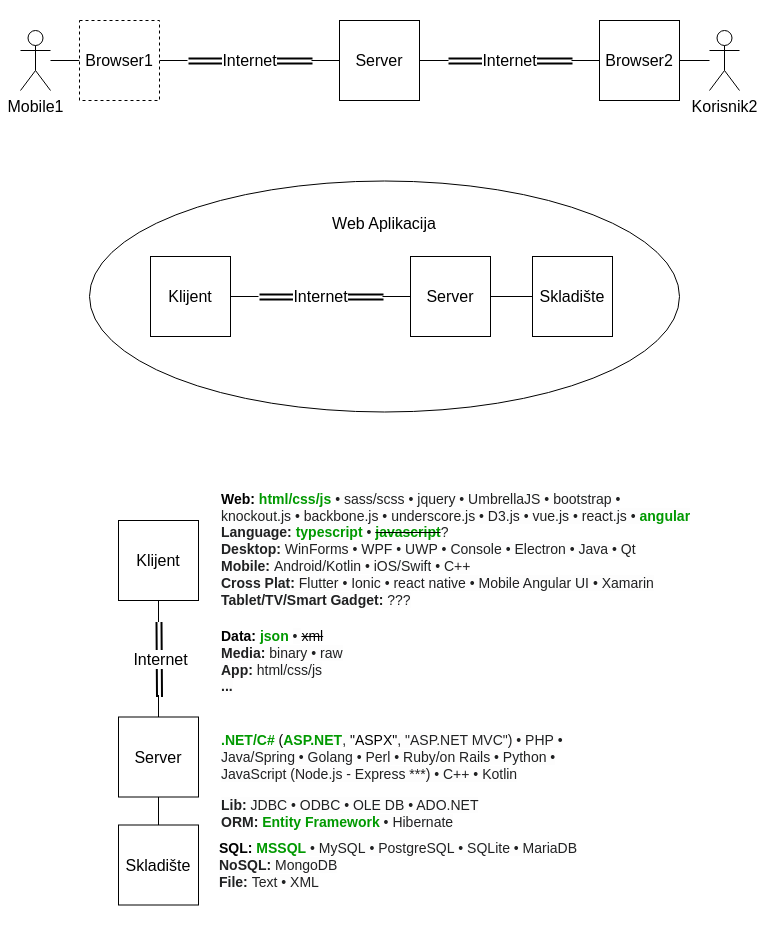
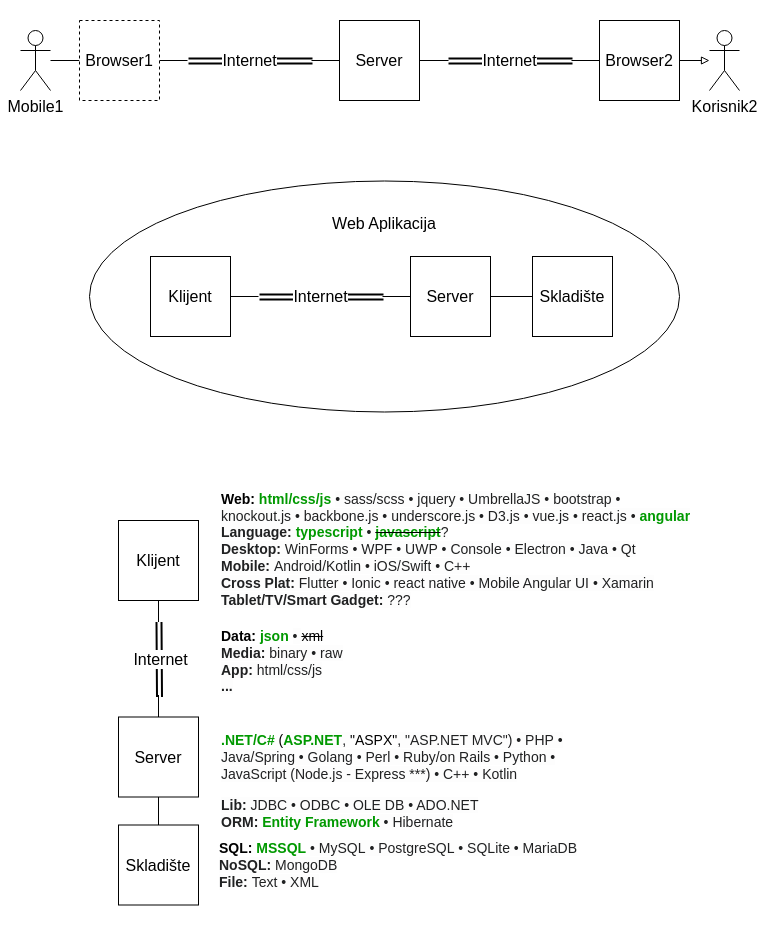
edge "Browser2" -- "Korisnik2": arrowhead none -> block
